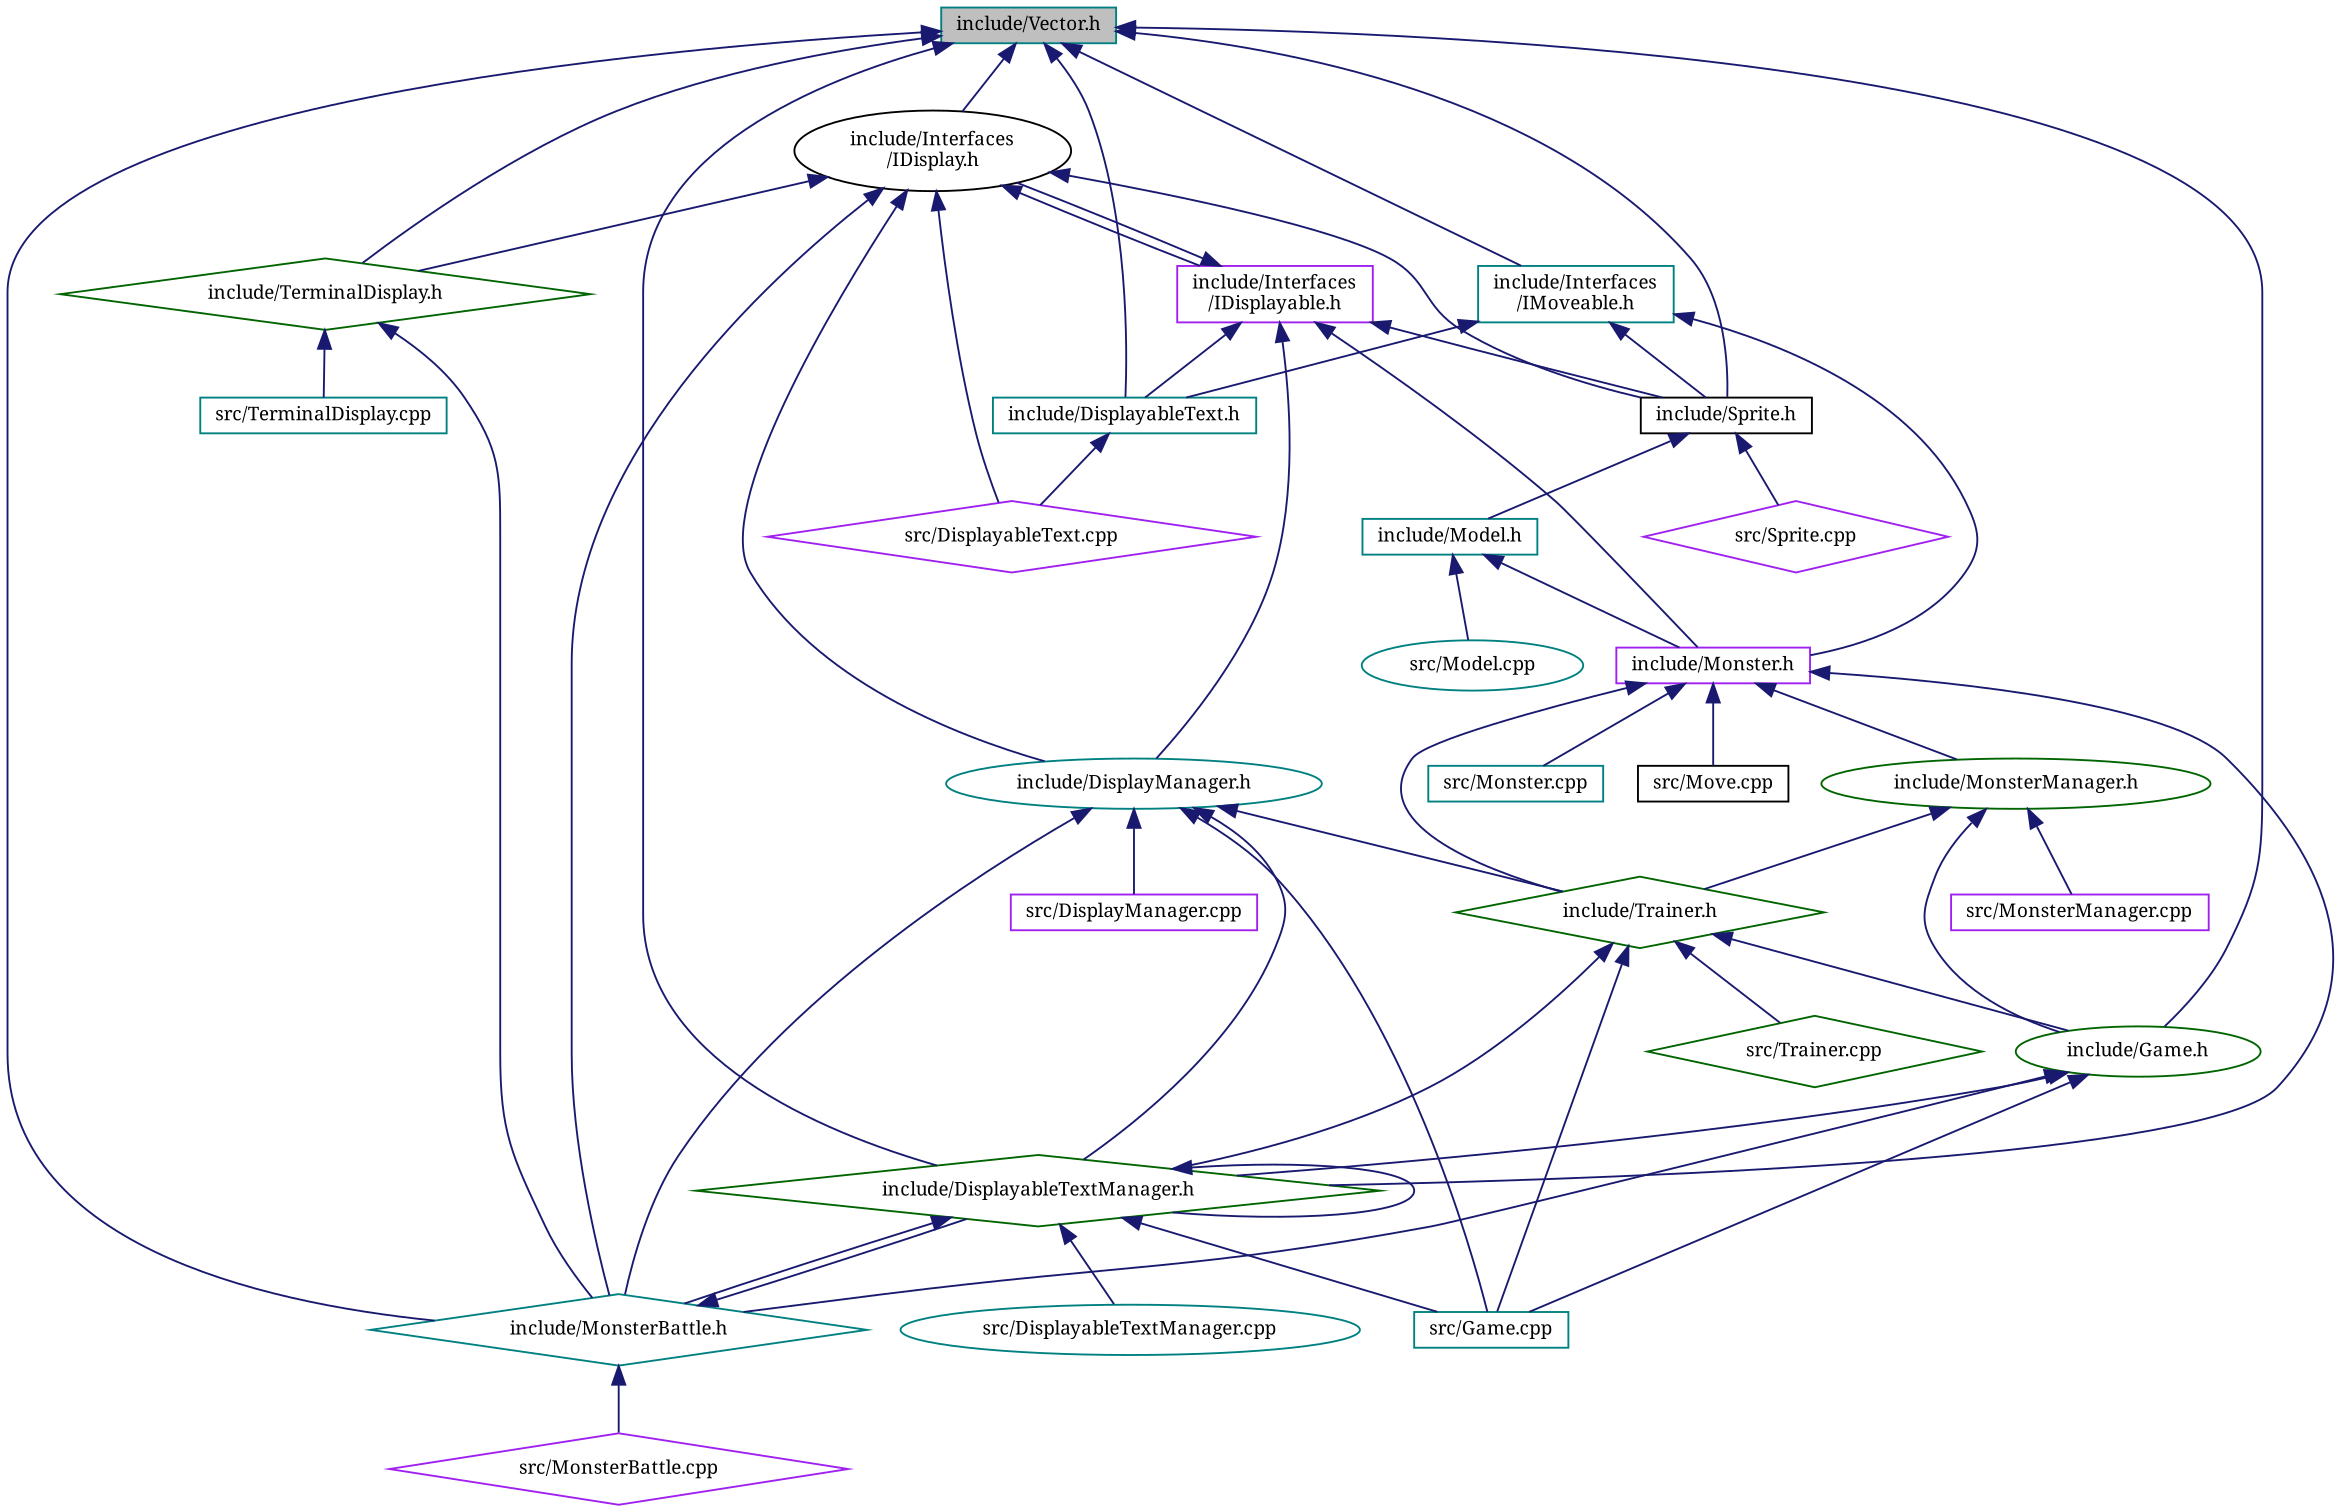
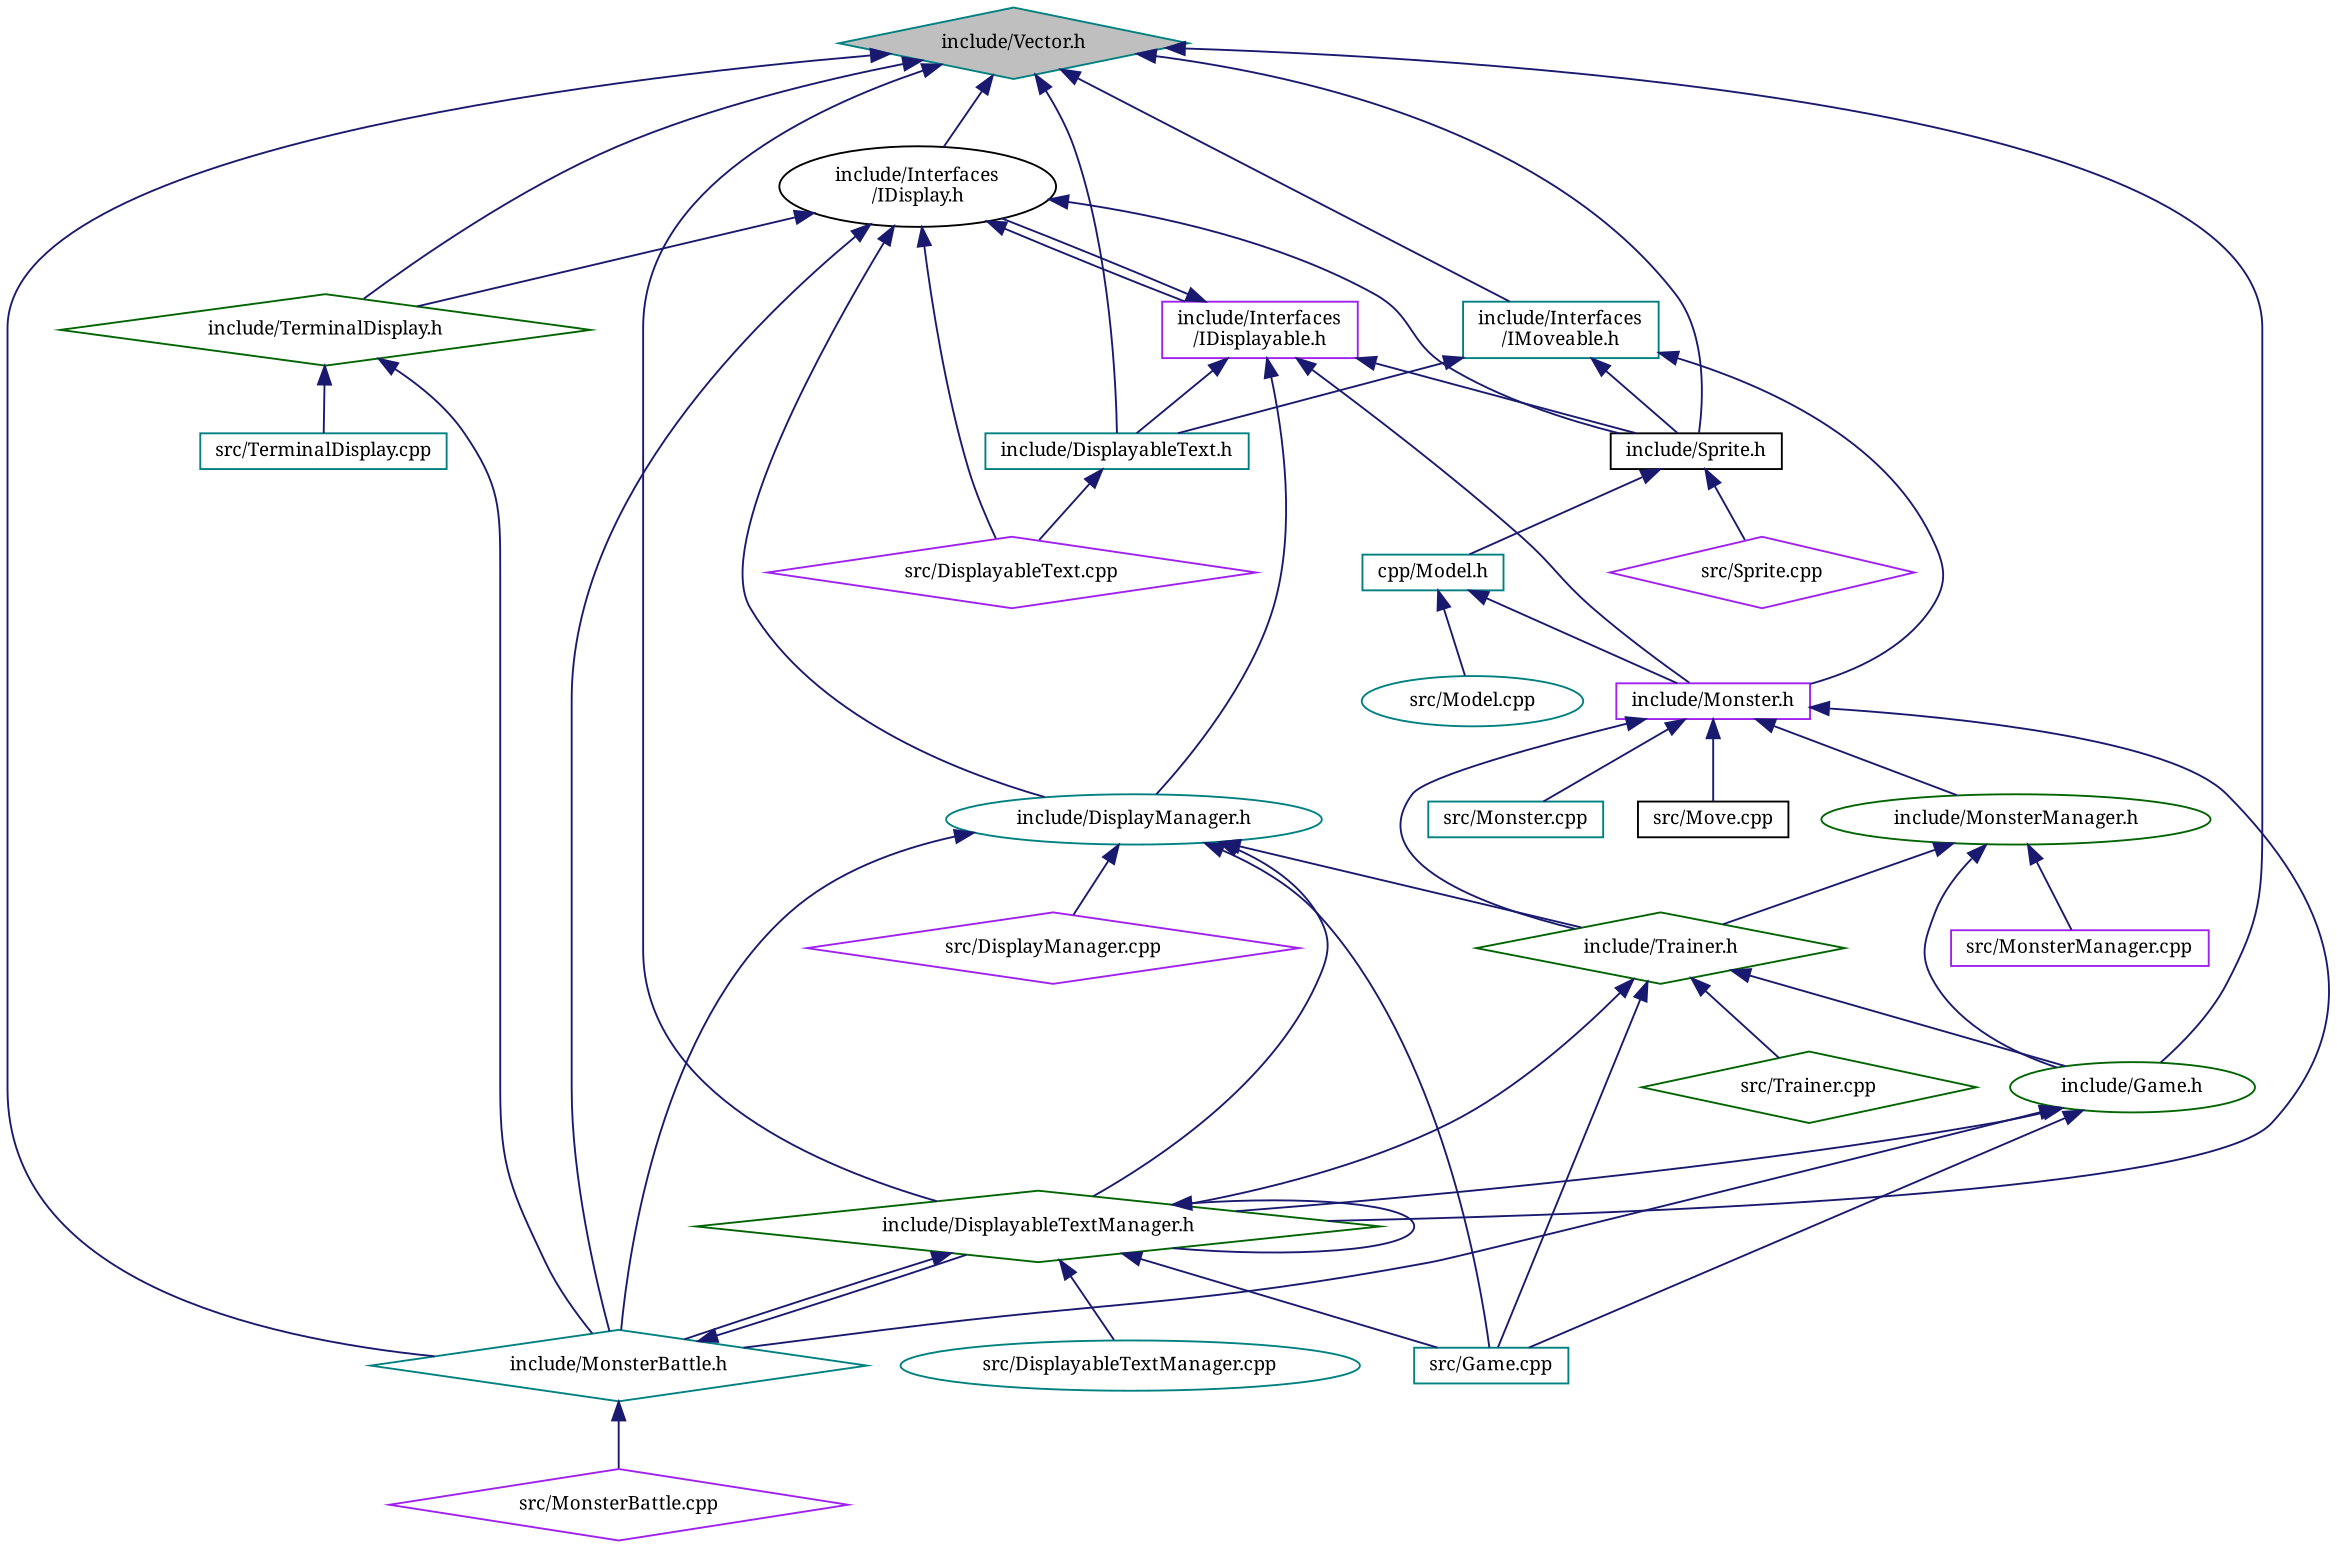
node "include/Vector.h": shape box -> diamond
node "include/Model.h": label "include/Model.h" -> "cpp/Model.h"
node "src/DisplayManager.cpp": shape box -> diamond
